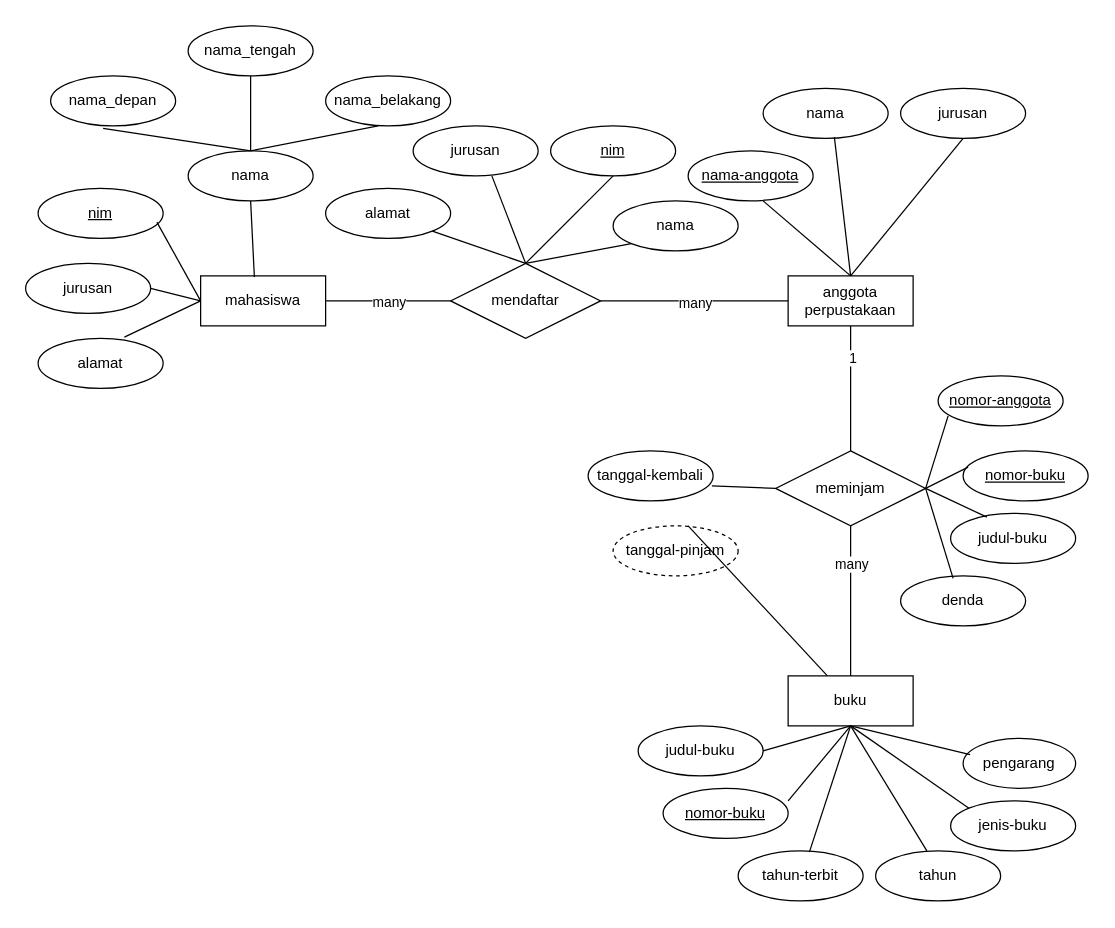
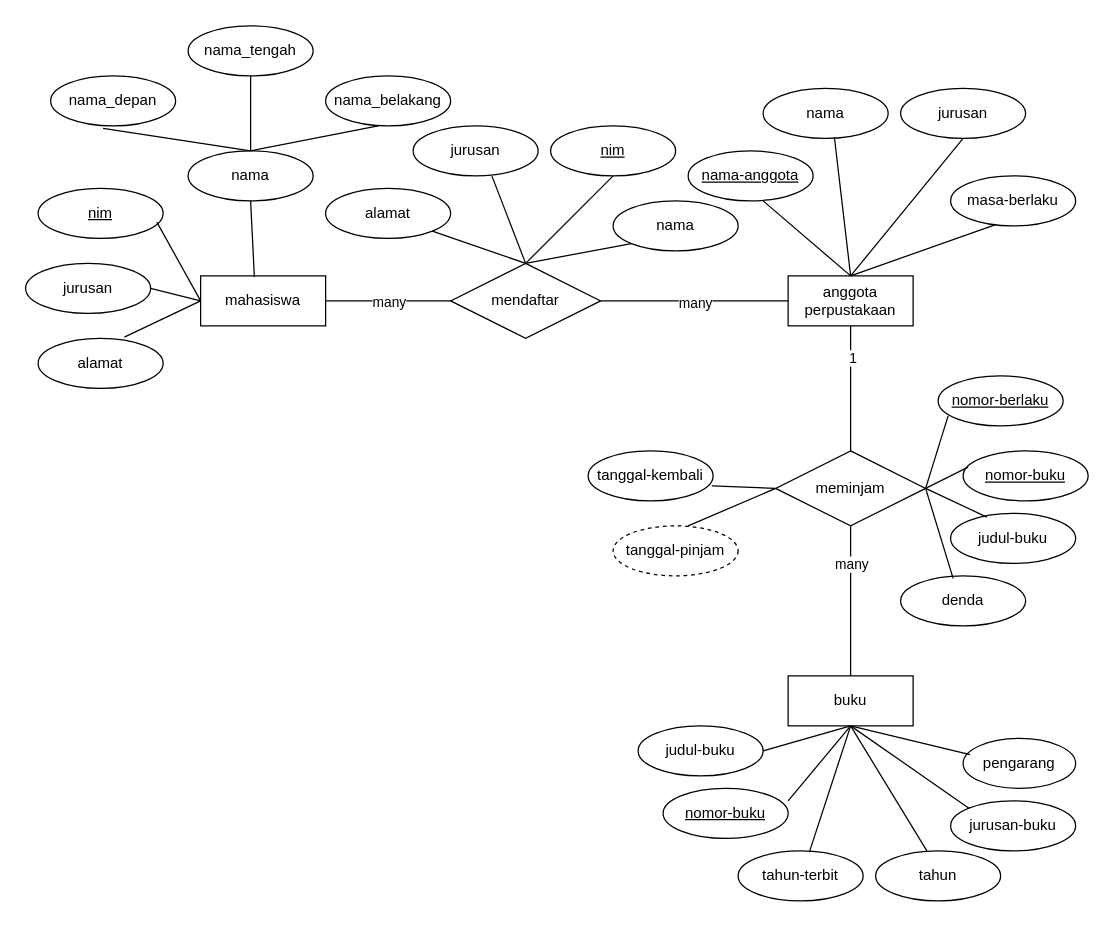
node "masa-berlaku": added
edge "masa-berlaku" -- "anggota perpustakaan": added
node "nomor-anggota": label "nomor-anggota" -> "nomor-berlaku"
edge "tanggal-pinjam" -- "buku": now "tanggal-pinjam" -- "meminjam"
node "jenis-buku": label "jenis-buku" -> "jurusan-buku"
